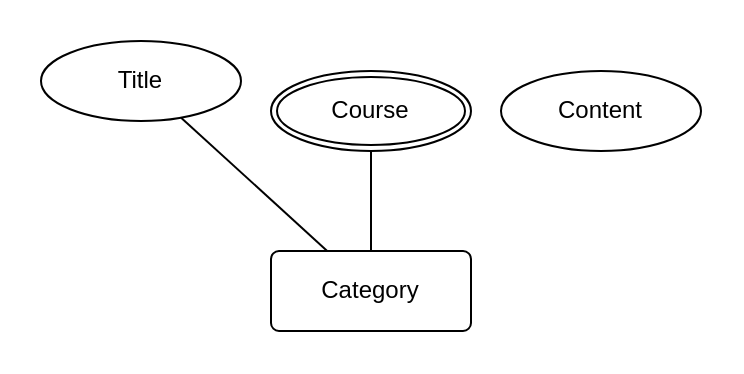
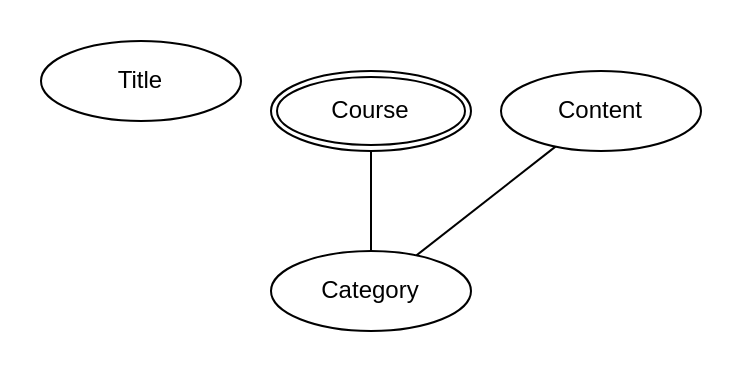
edge "Title" -- "Category": removed
edge "Content" -- "Category": added
node "Category": shape rounded rectangle -> ellipse
